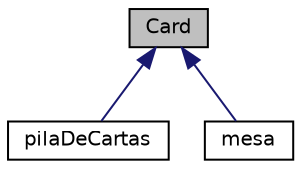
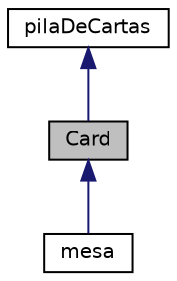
edge "pilaDeCartas" -> "Card": reversed
